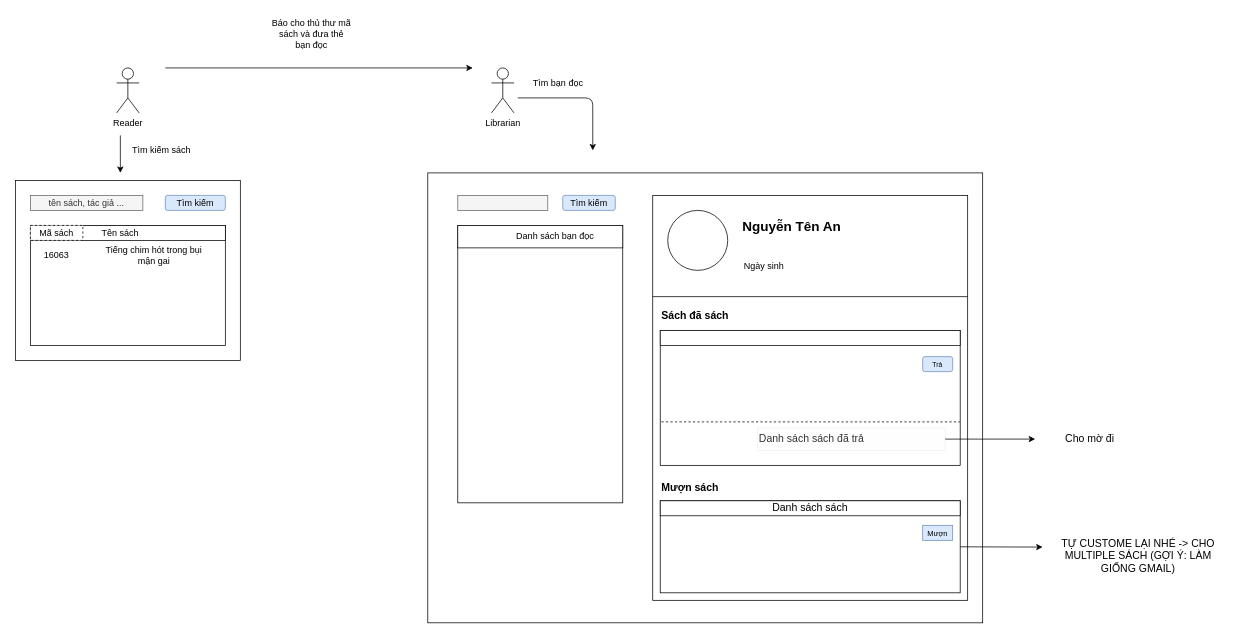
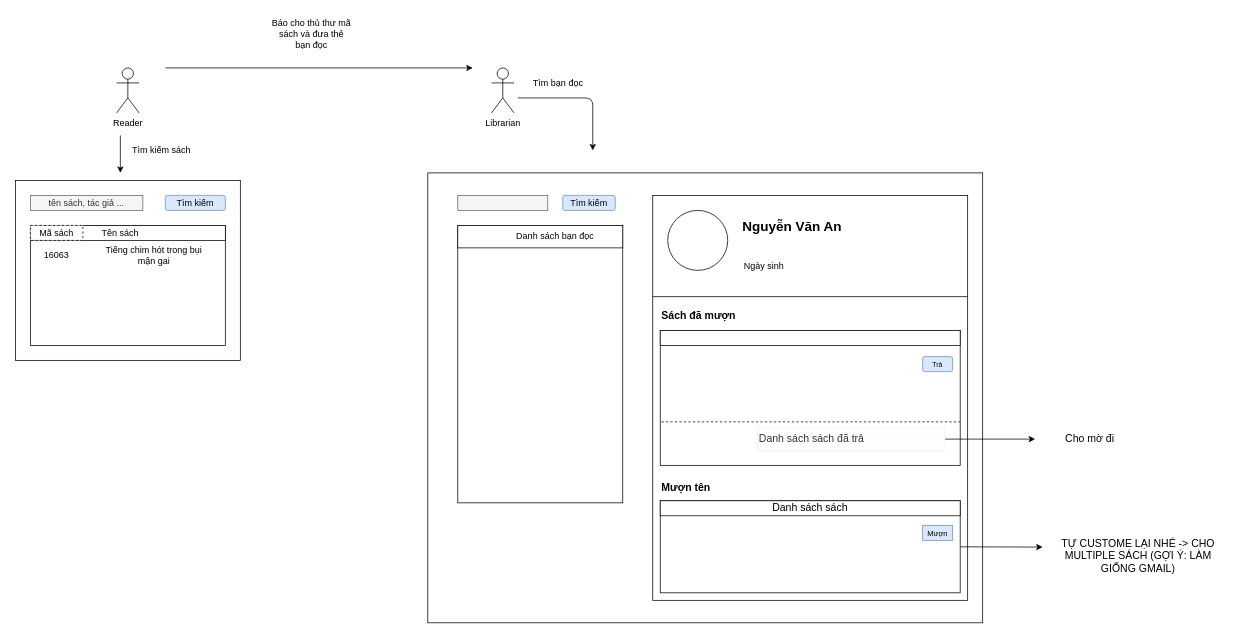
node "Nguyễn Tên An": label "Nguyễn Tên An" -> "Nguyễn Văn An"
node "Sách đã sách": label "Sách đã sách" -> "Sách đã mượn"
node "Mượn sách": label "Mượn sách" -> "Mượn tên"
